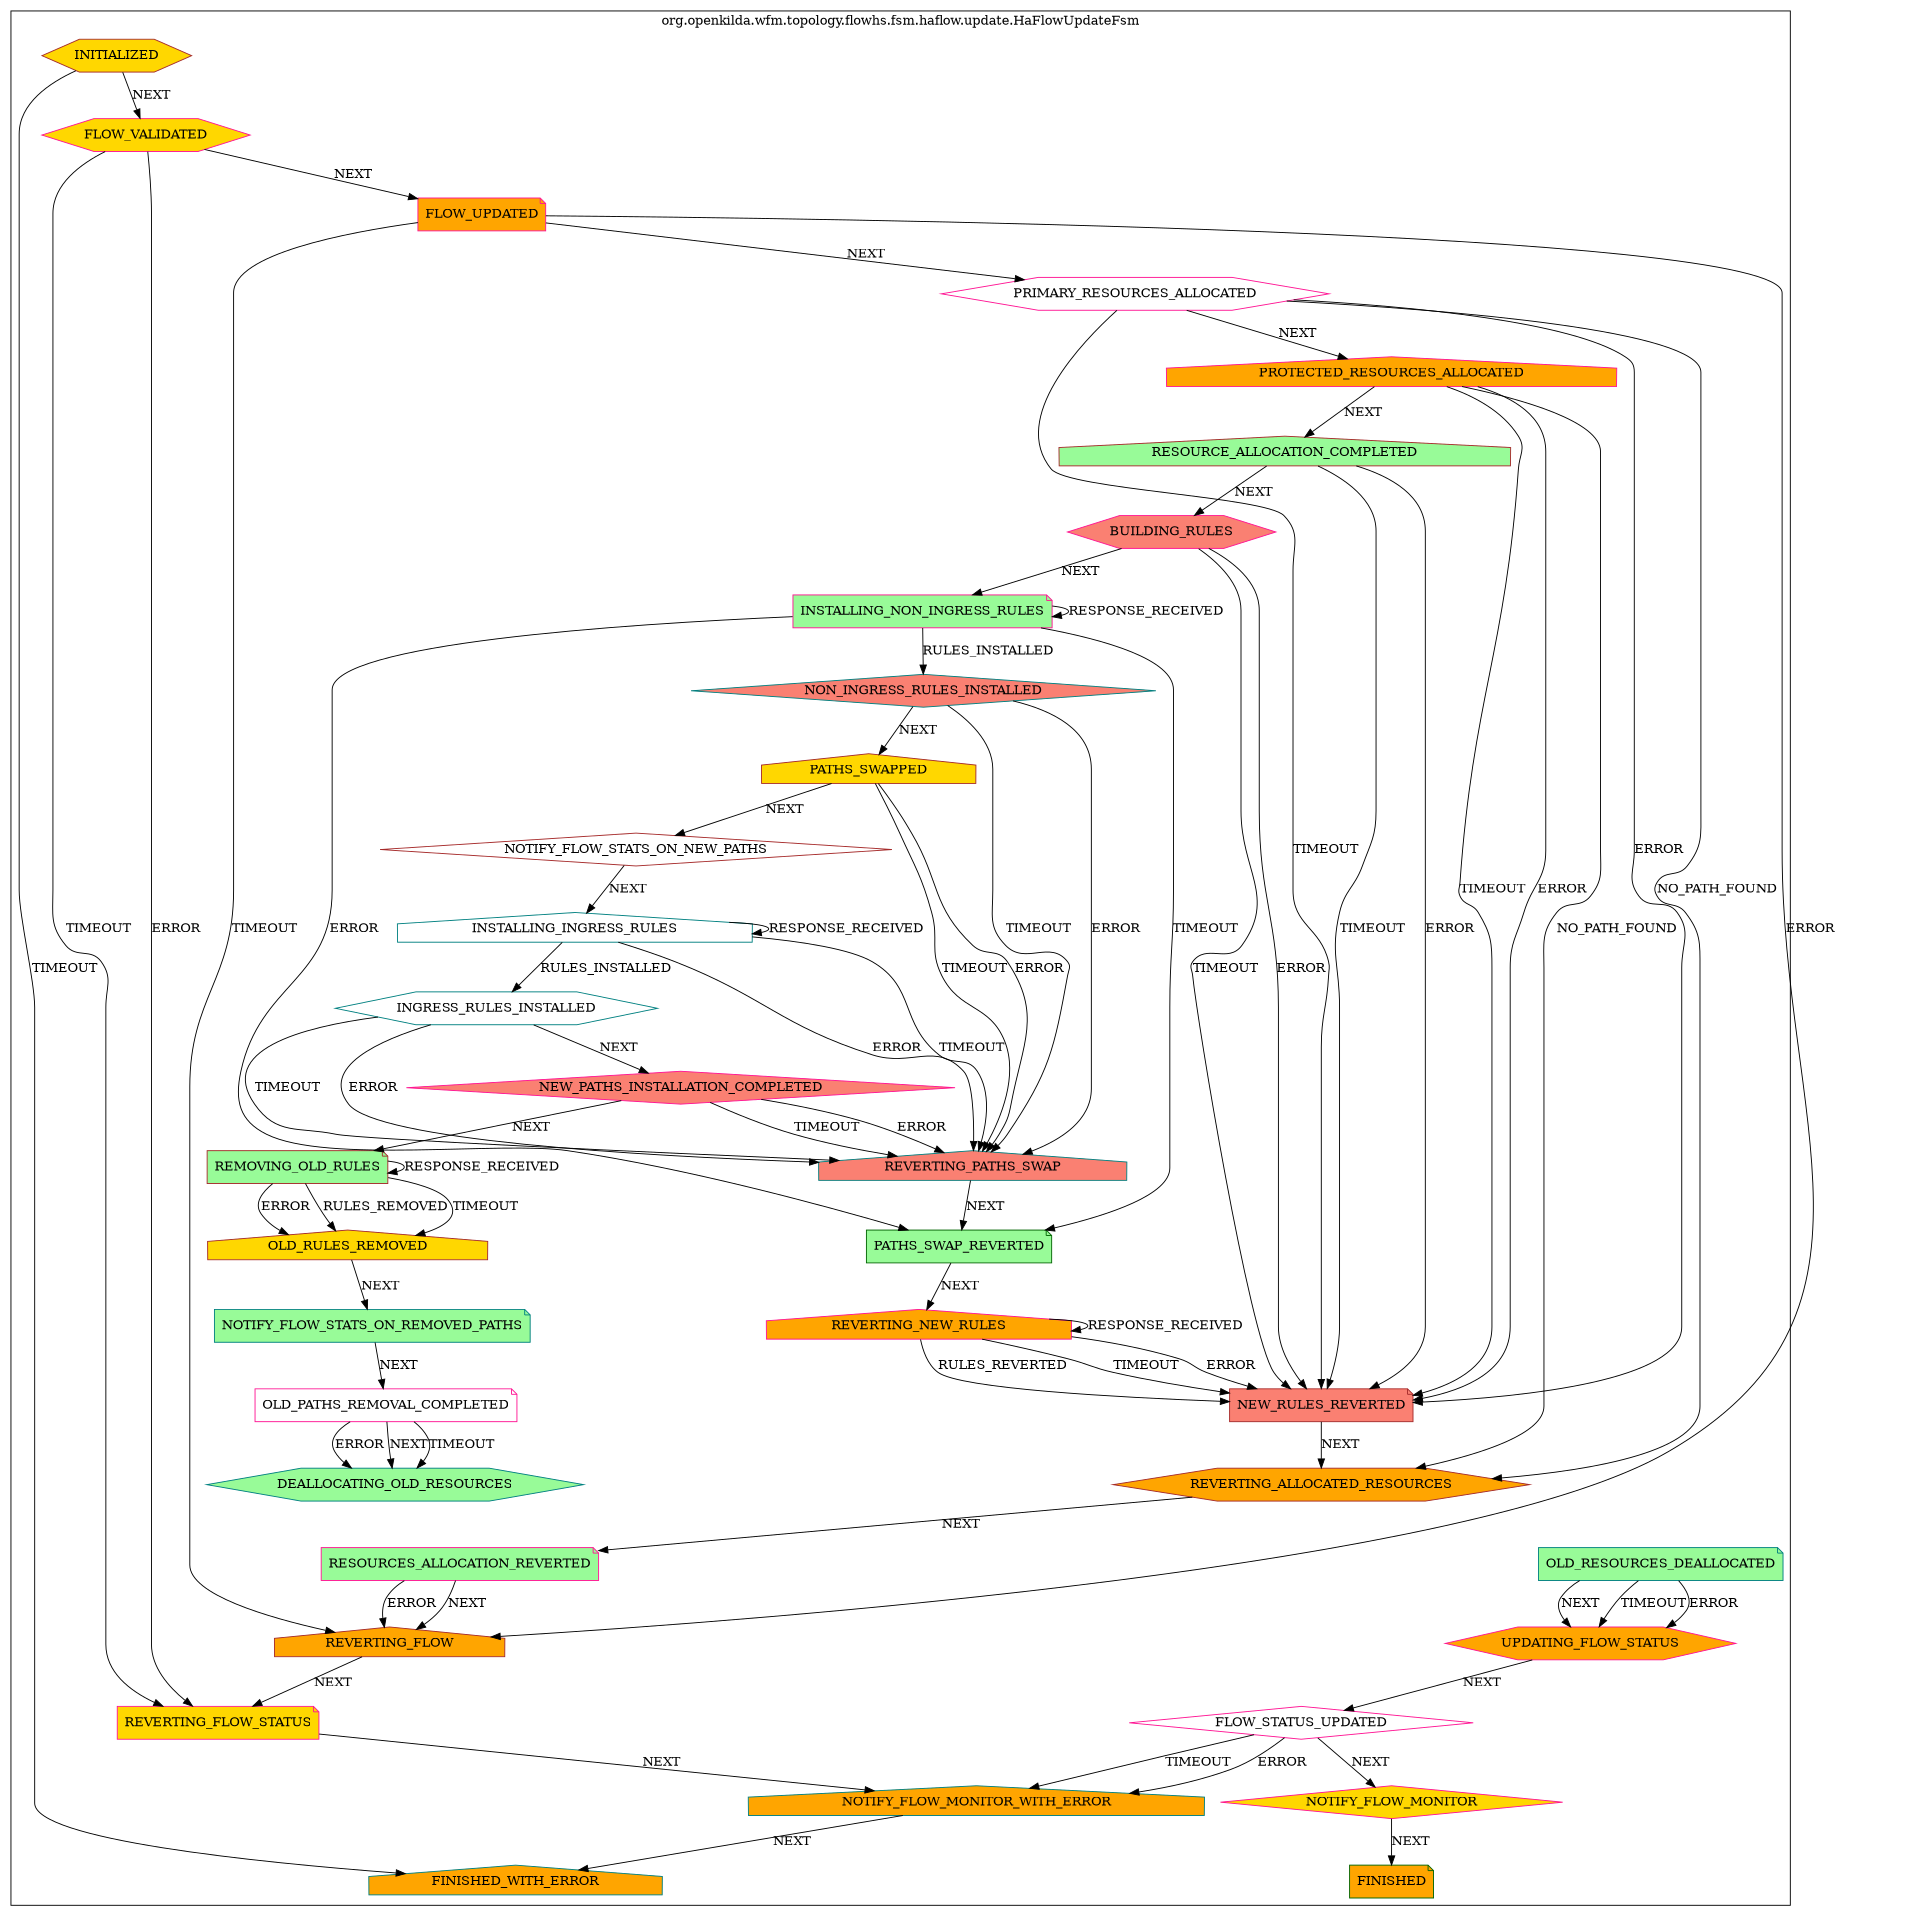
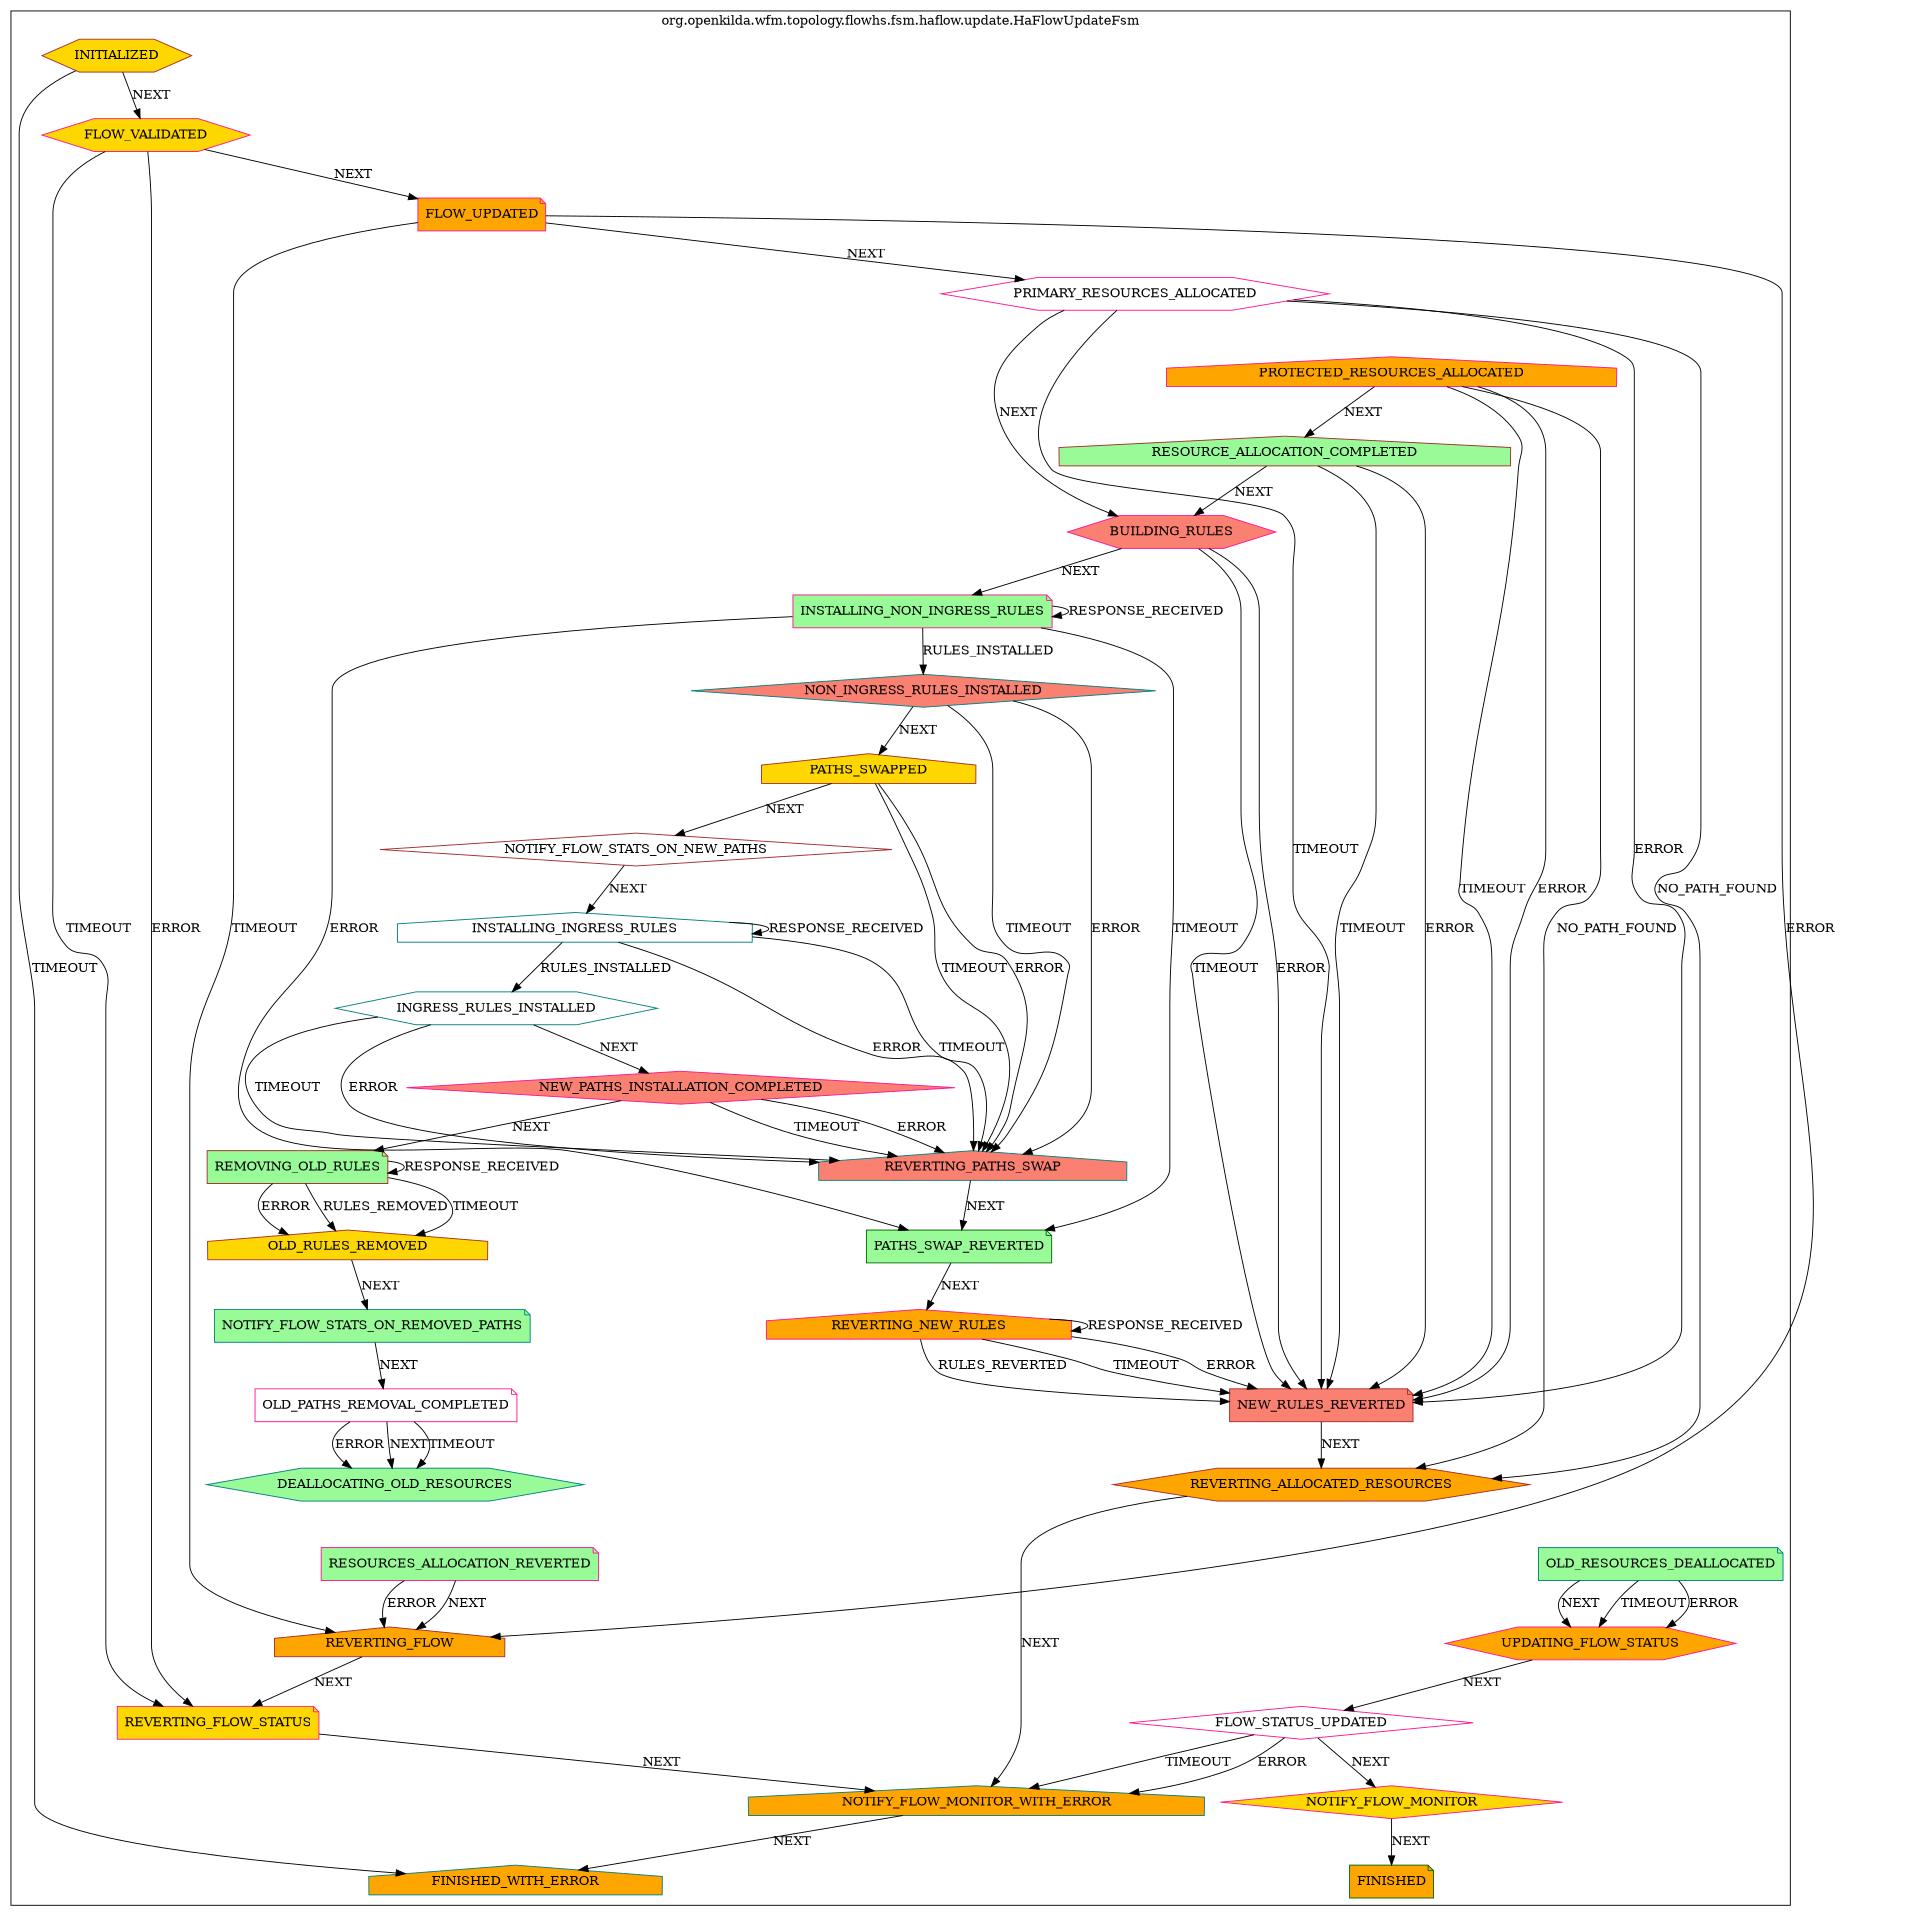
edge "PRIMARY_RESOURCES_ALLOCATED" -> "PROTECTED_RESOURCES_ALLOCATED": now "PRIMARY_RESOURCES_ALLOCATED" -> "BUILDING_RULES"
edge "REVERTING_ALLOCATED_RESOURCES" -> "RESOURCES_ALLOCATION_REVERTED": now "REVERTING_ALLOCATED_RESOURCES" -> "NOTIFY_FLOW_MONITOR_WITH_ERROR"
